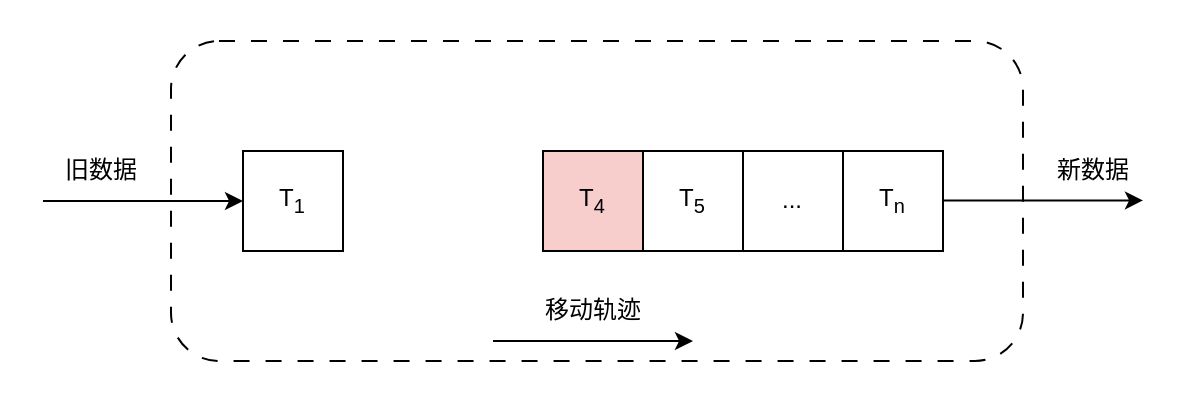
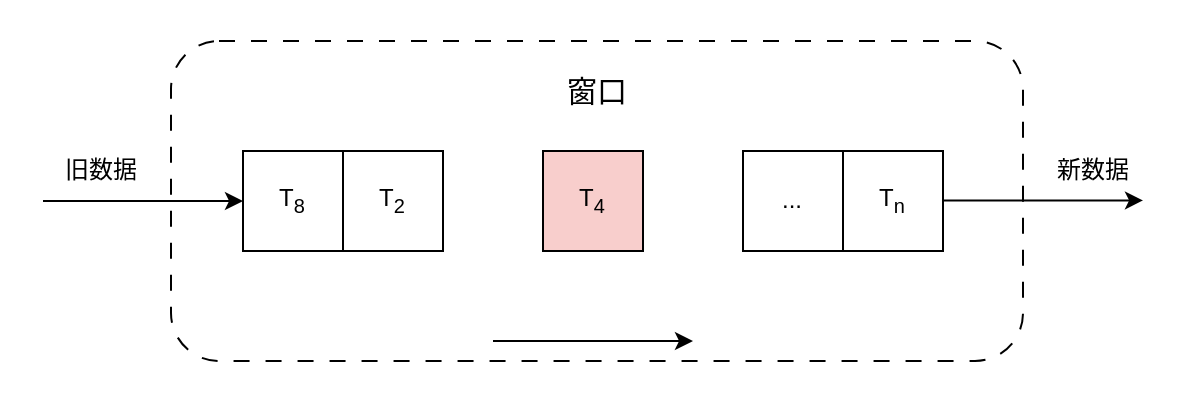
node "窗口": added
node "T1": label "T1" -> "T8"
node "T2": added
node "T5": removed
node "移动轨迹": removed
